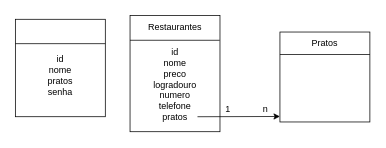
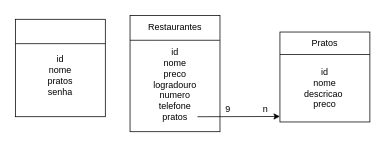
node "id nome descricao preco": added
node "1 n": label "1 n" -> "9 n"
